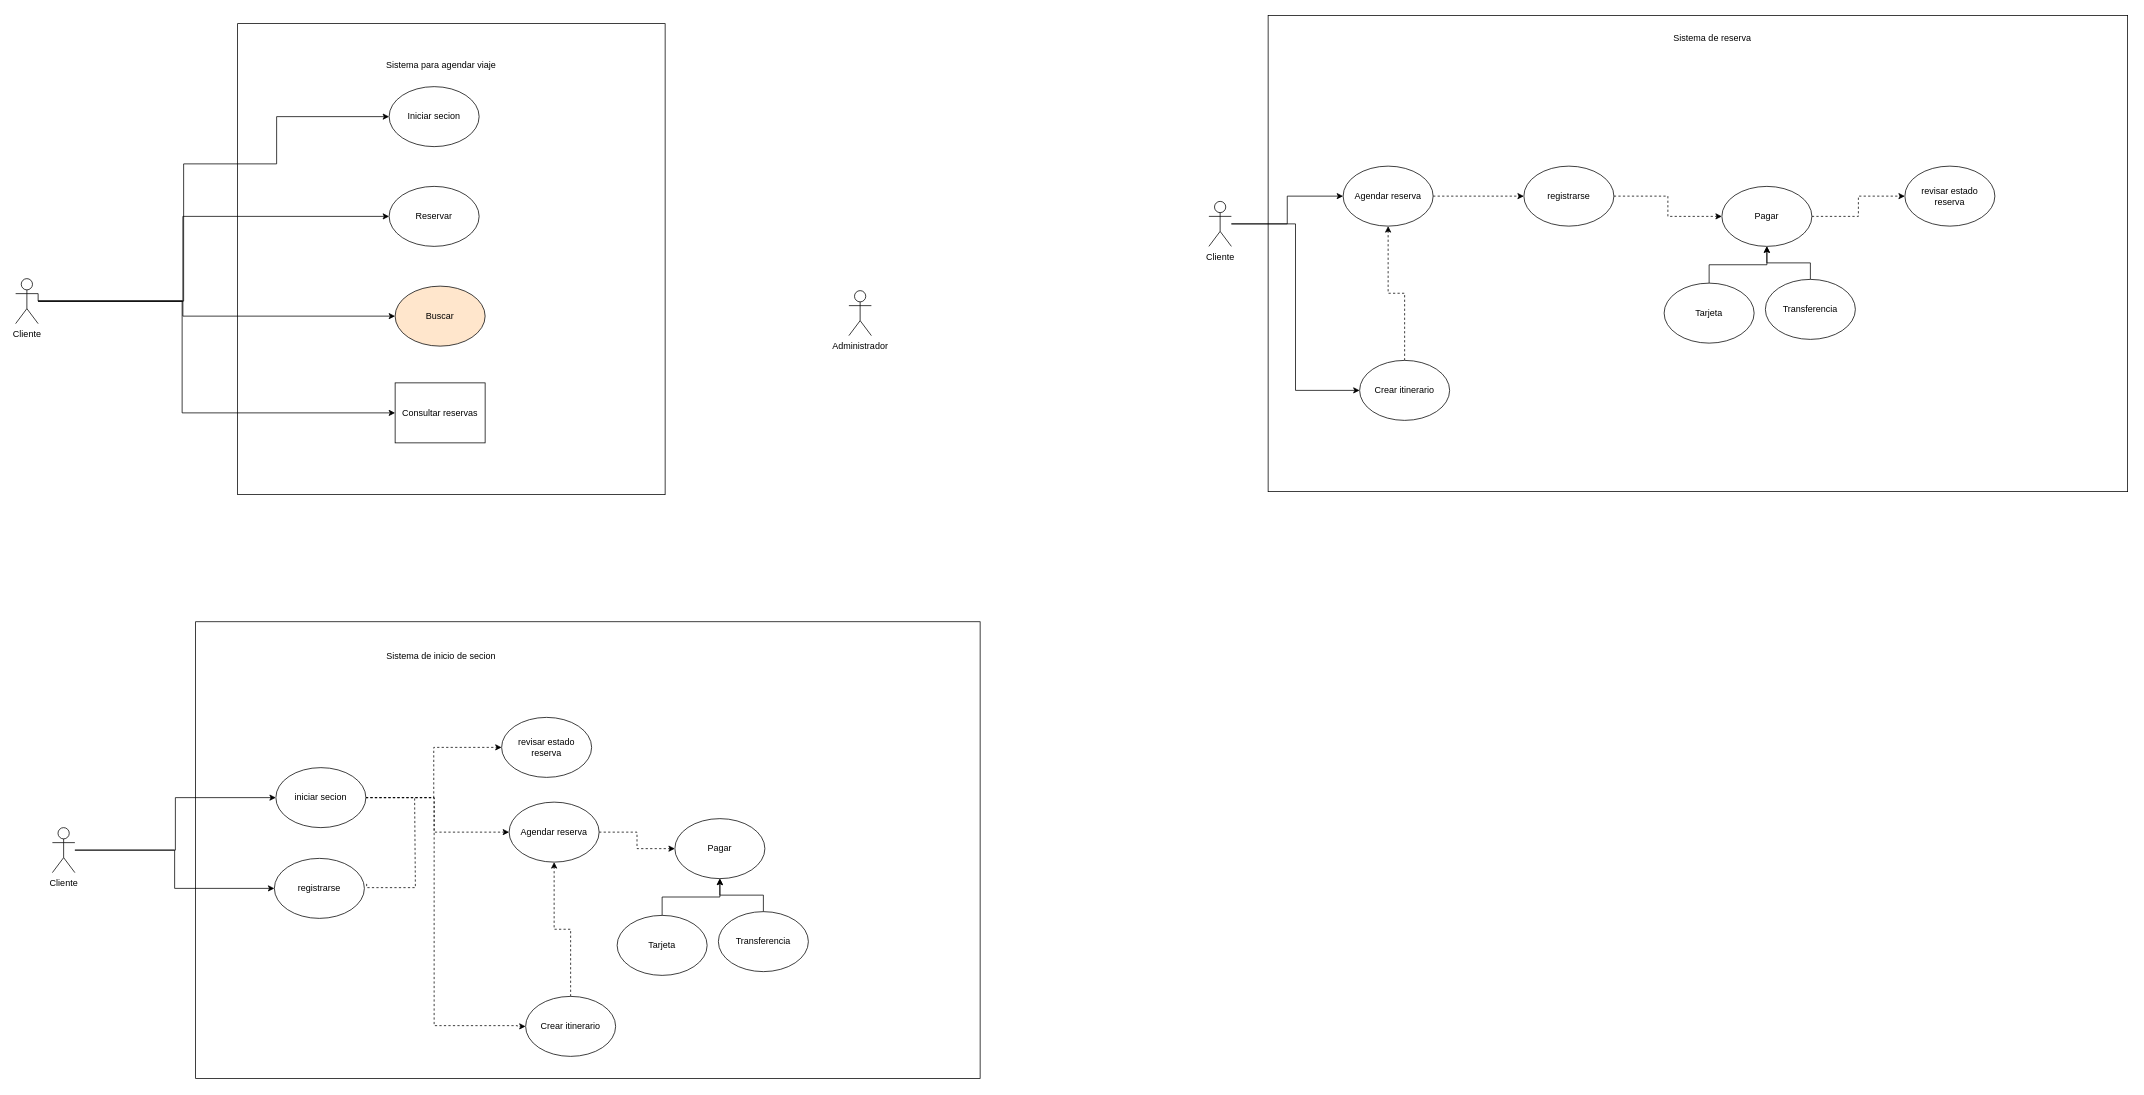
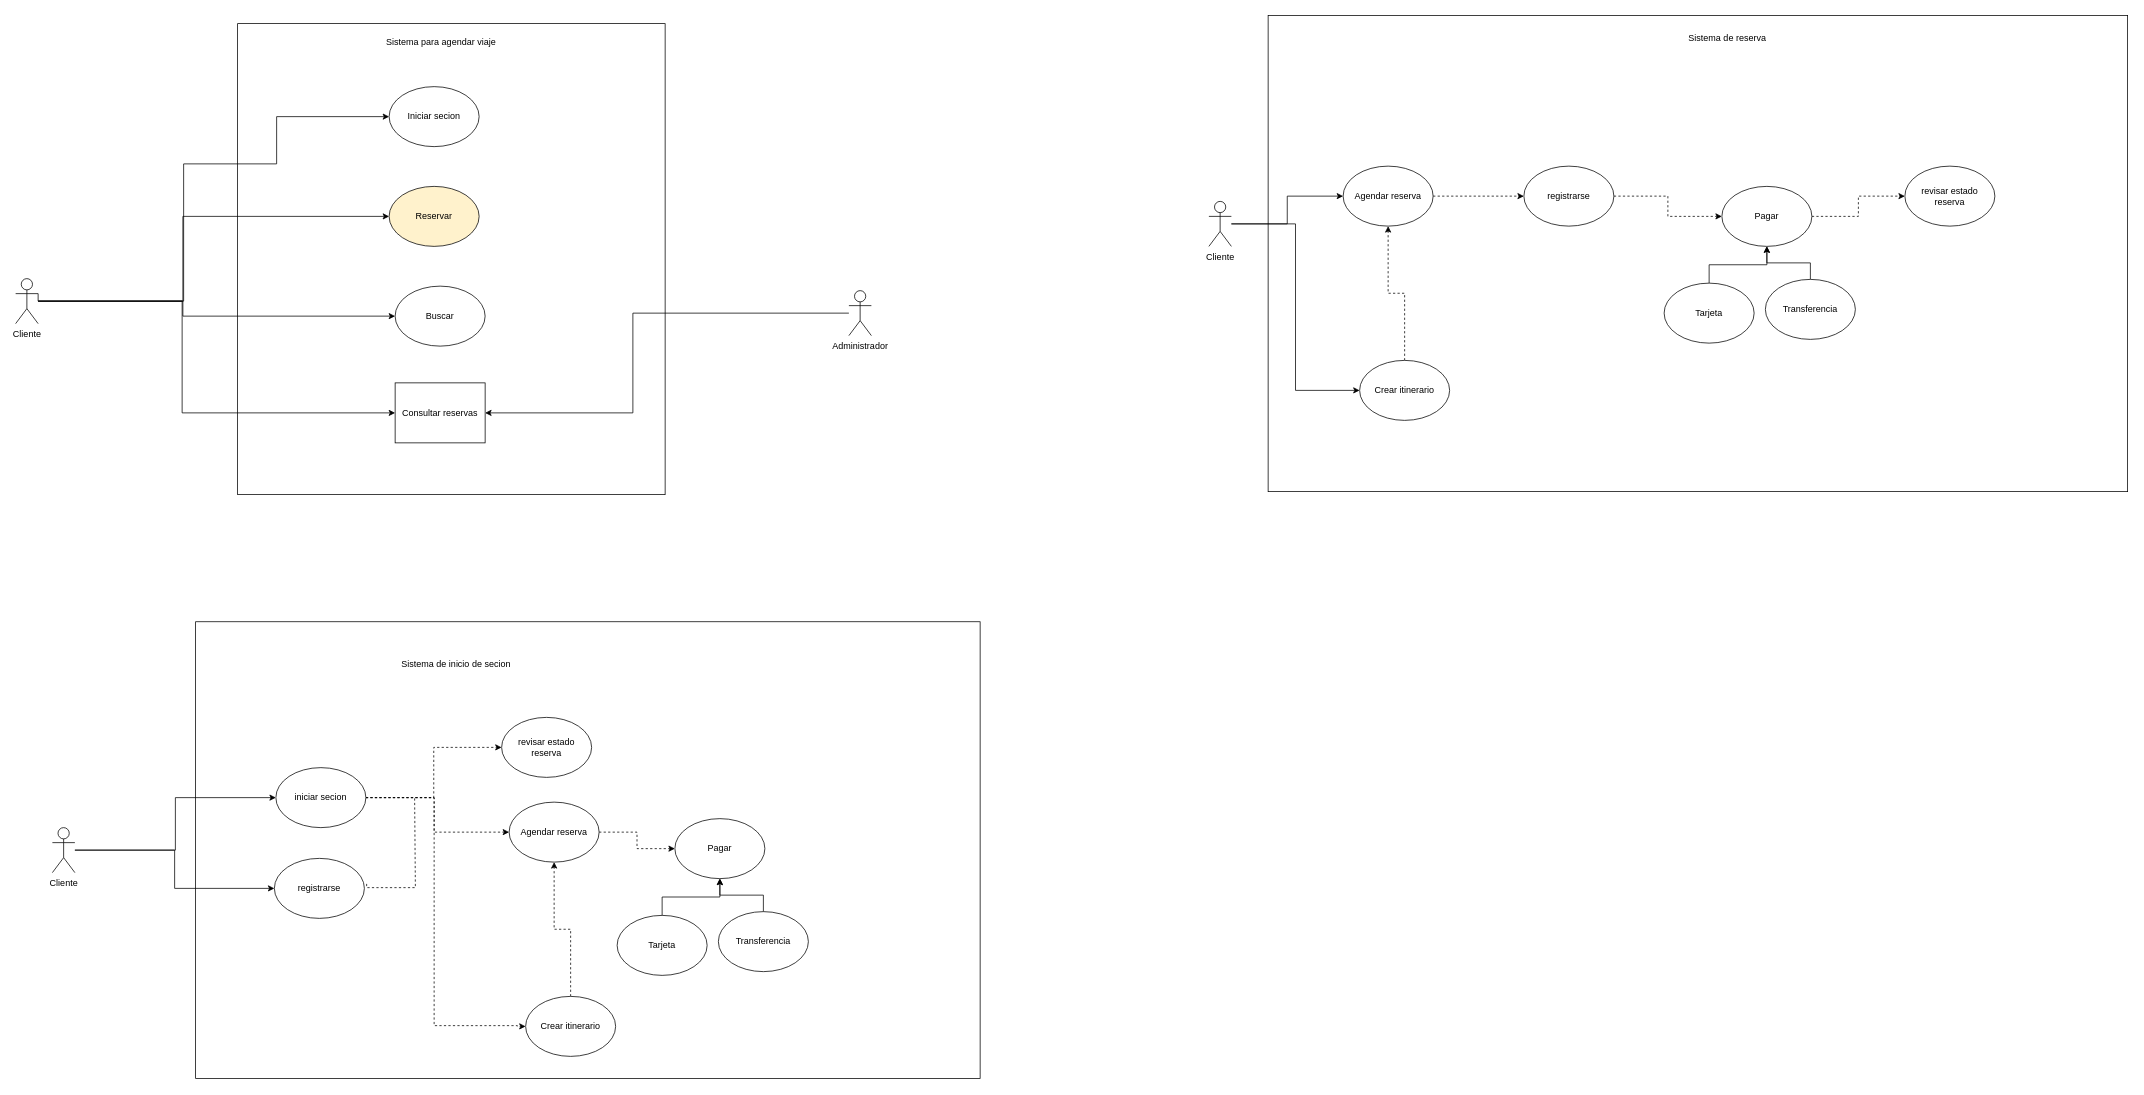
node "Sistema de reserva": moved (1712, 38) -> (1727, 38)
node "Sistema para agendar viaje": moved (440, 65) -> (440, 42)
node "Reservar": fillcolor #ffffff -> #fff2cc
node "Buscar": fillcolor #ffe6cc -> #ffffff
edge "Administrador" -> "Consultar reservas": added
node "Sistema de inicio de secion": moved (440, 657) -> (455, 664)
